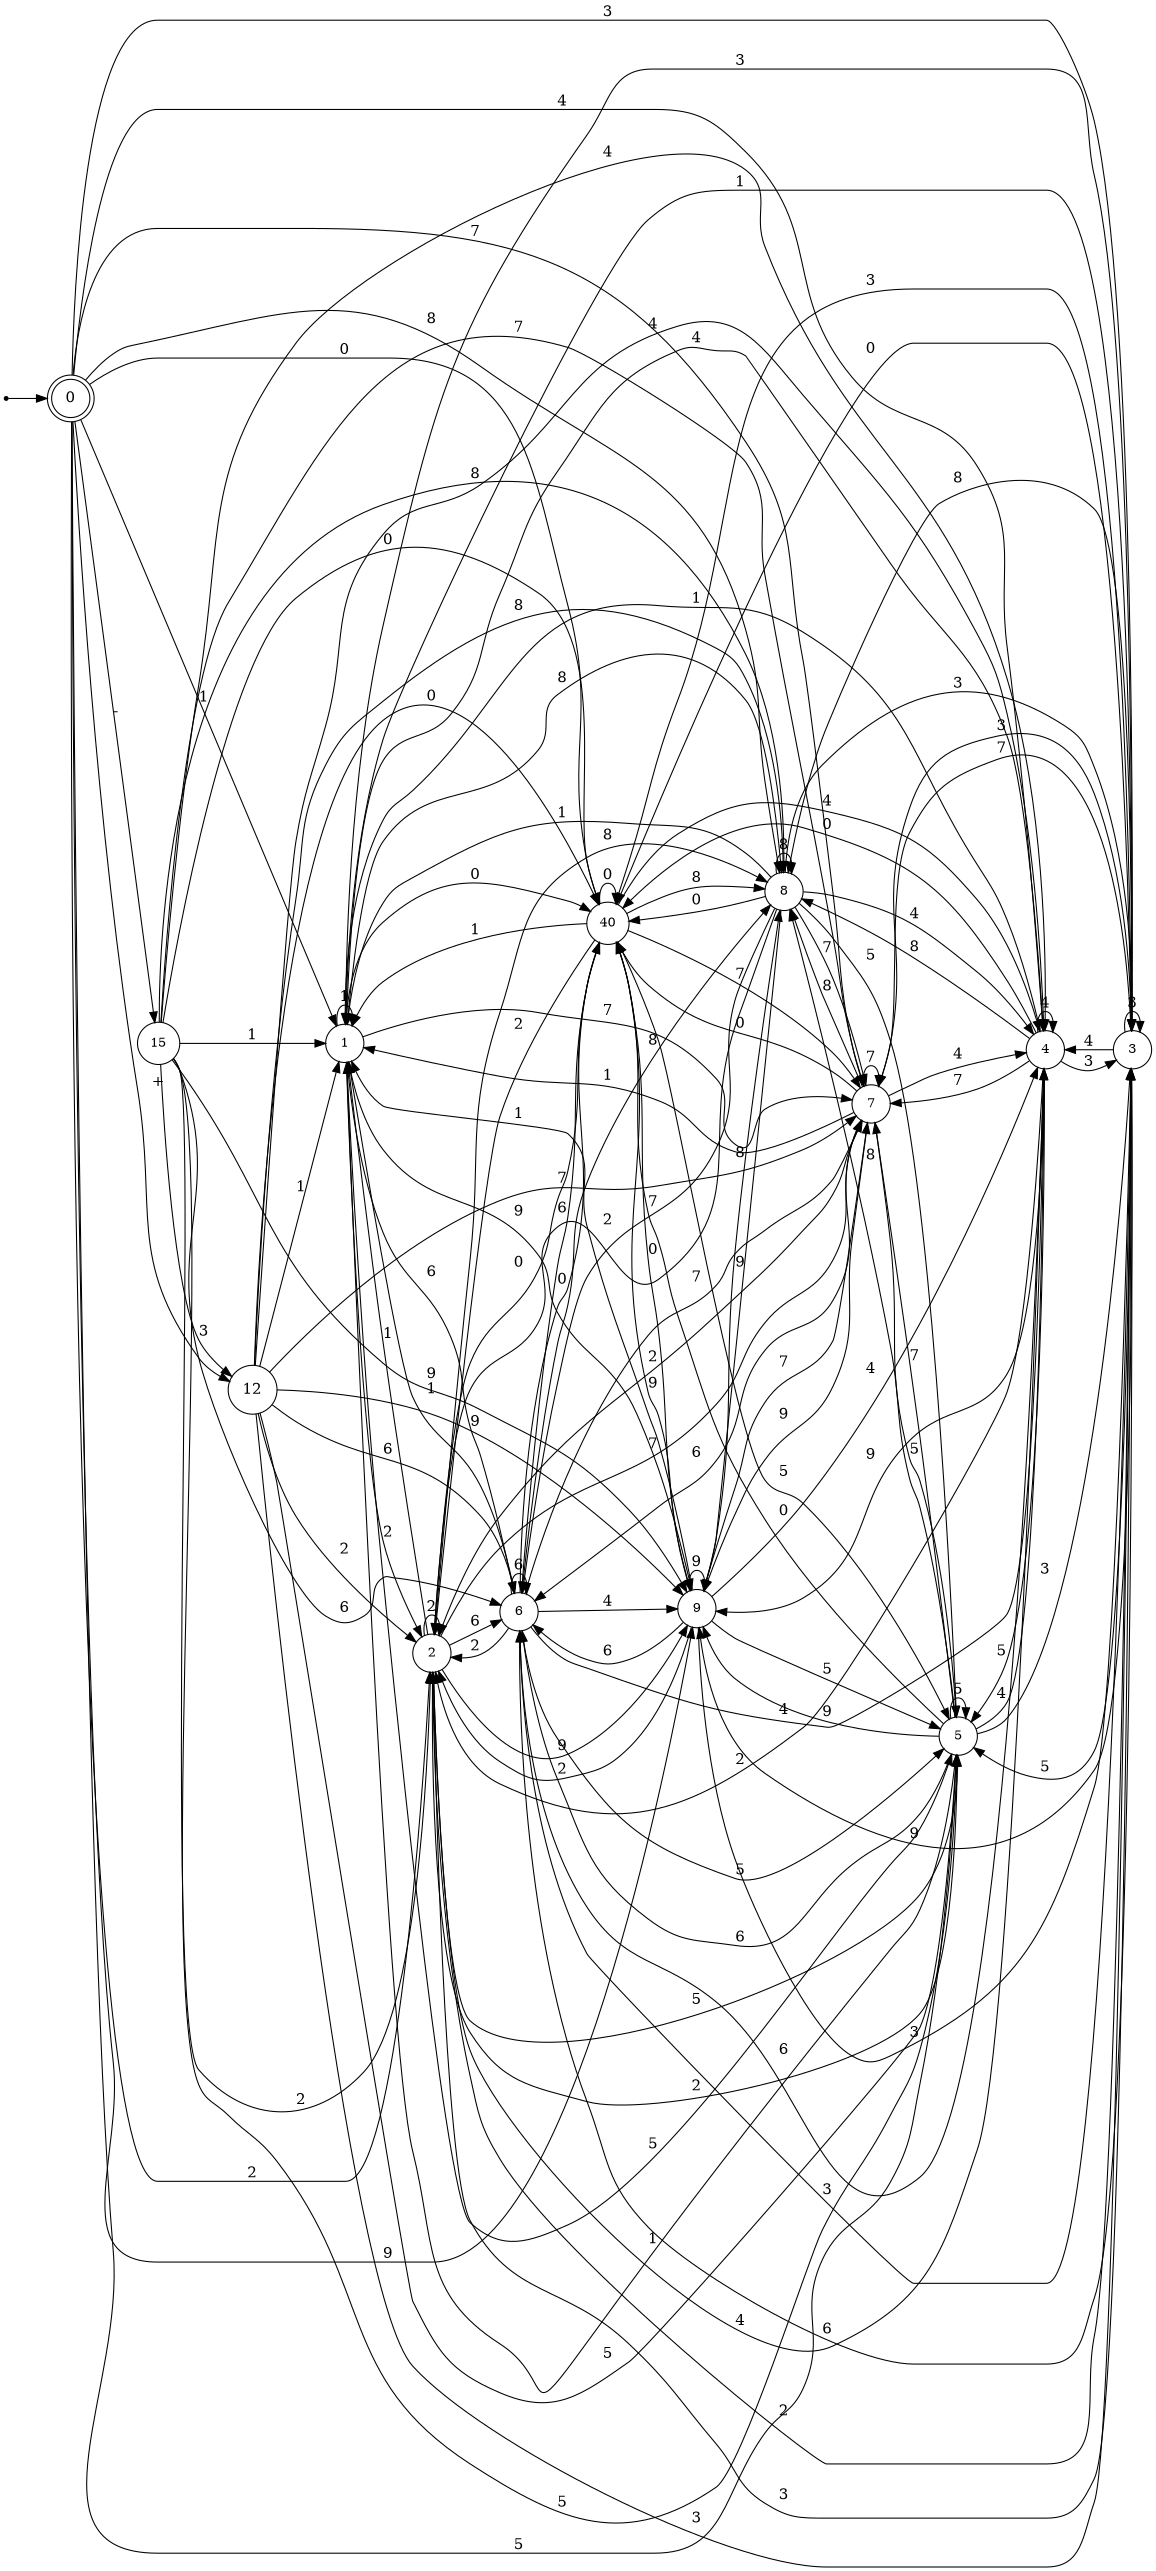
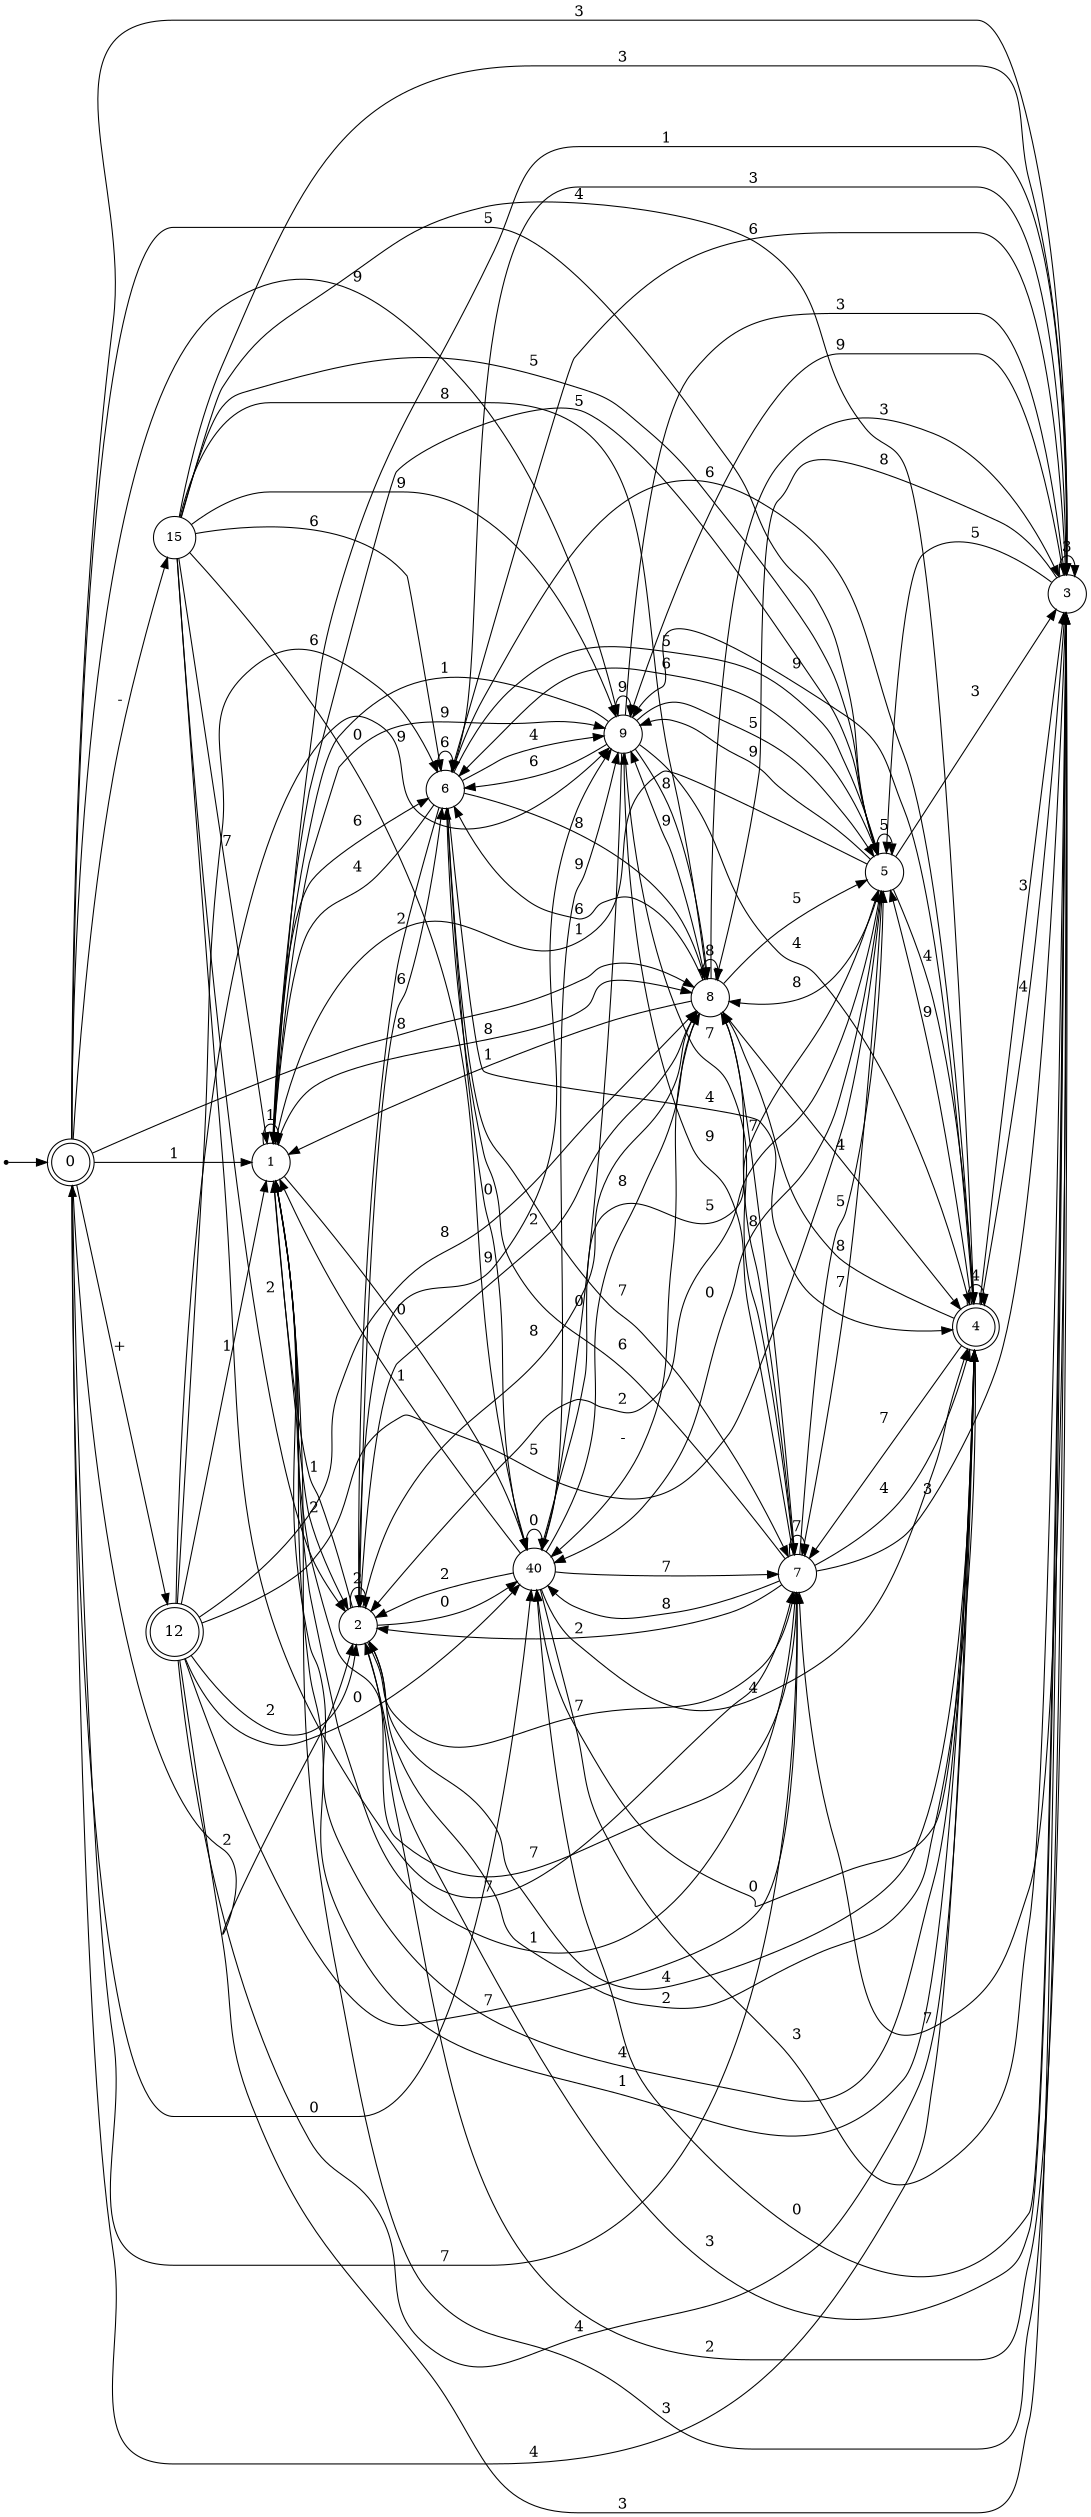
edge "0" -> "7": reversed
edge "8" -> "40": label "0" -> "-"
edge "7" -> "40": label "0" -> "8"
edge "15" -> "1": label "1" -> "7"
node "4": shape circle -> doublecircle
edge "8" -> "6": label "7" -> "6"
edge "15" -> "12": now "15" -> "3"
edge "40" -> "6": removed, label "6"
edge "6" -> "1": label "1" -> "4"
node "12": shape circle -> doublecircle
edge "4" -> "5": label "5" -> "9"
edge "9" -> "2": removed, label "2"
edge "2" -> "5": removed, label "5"
